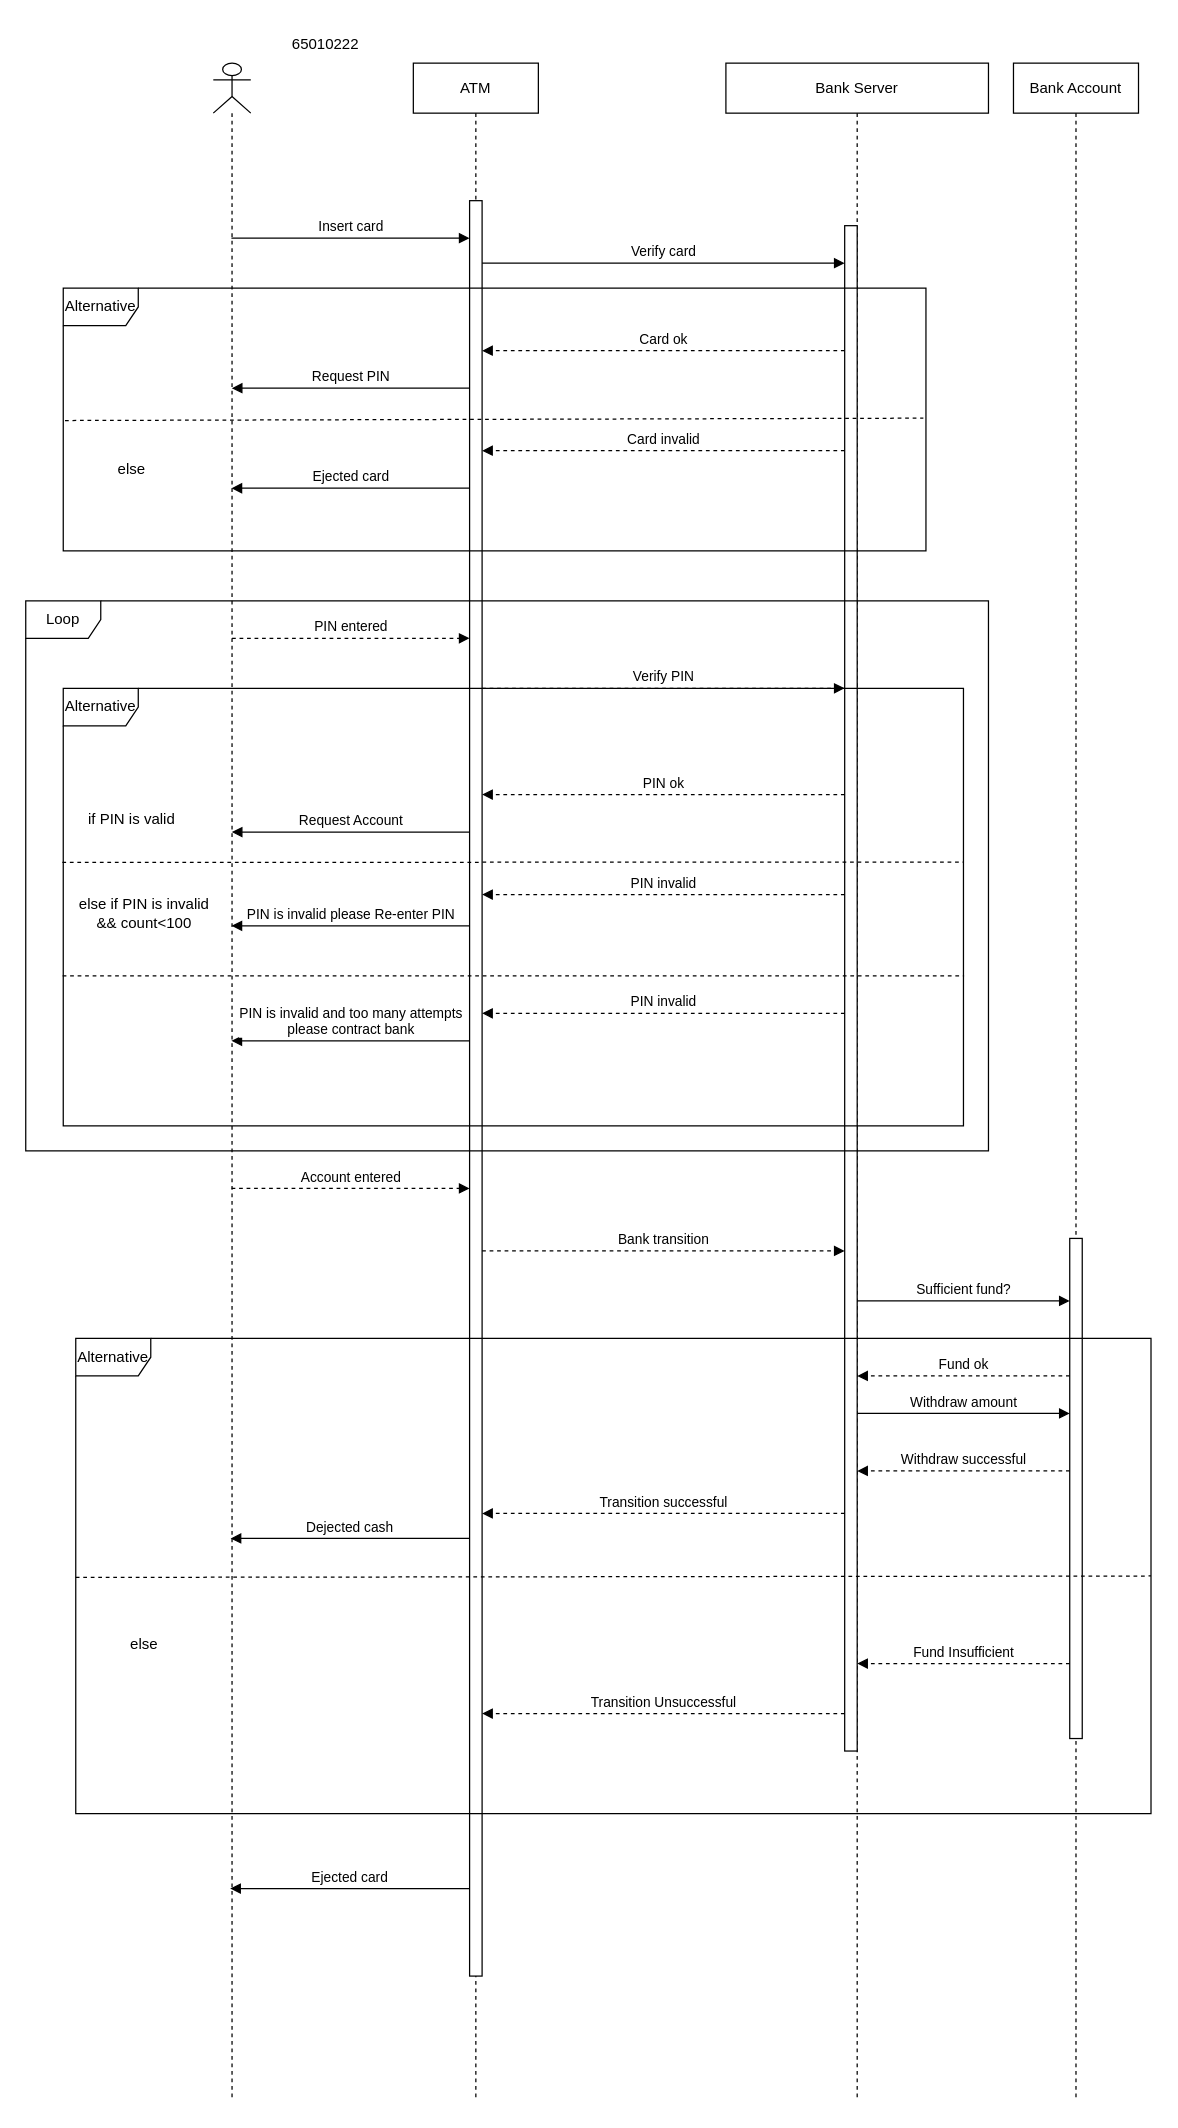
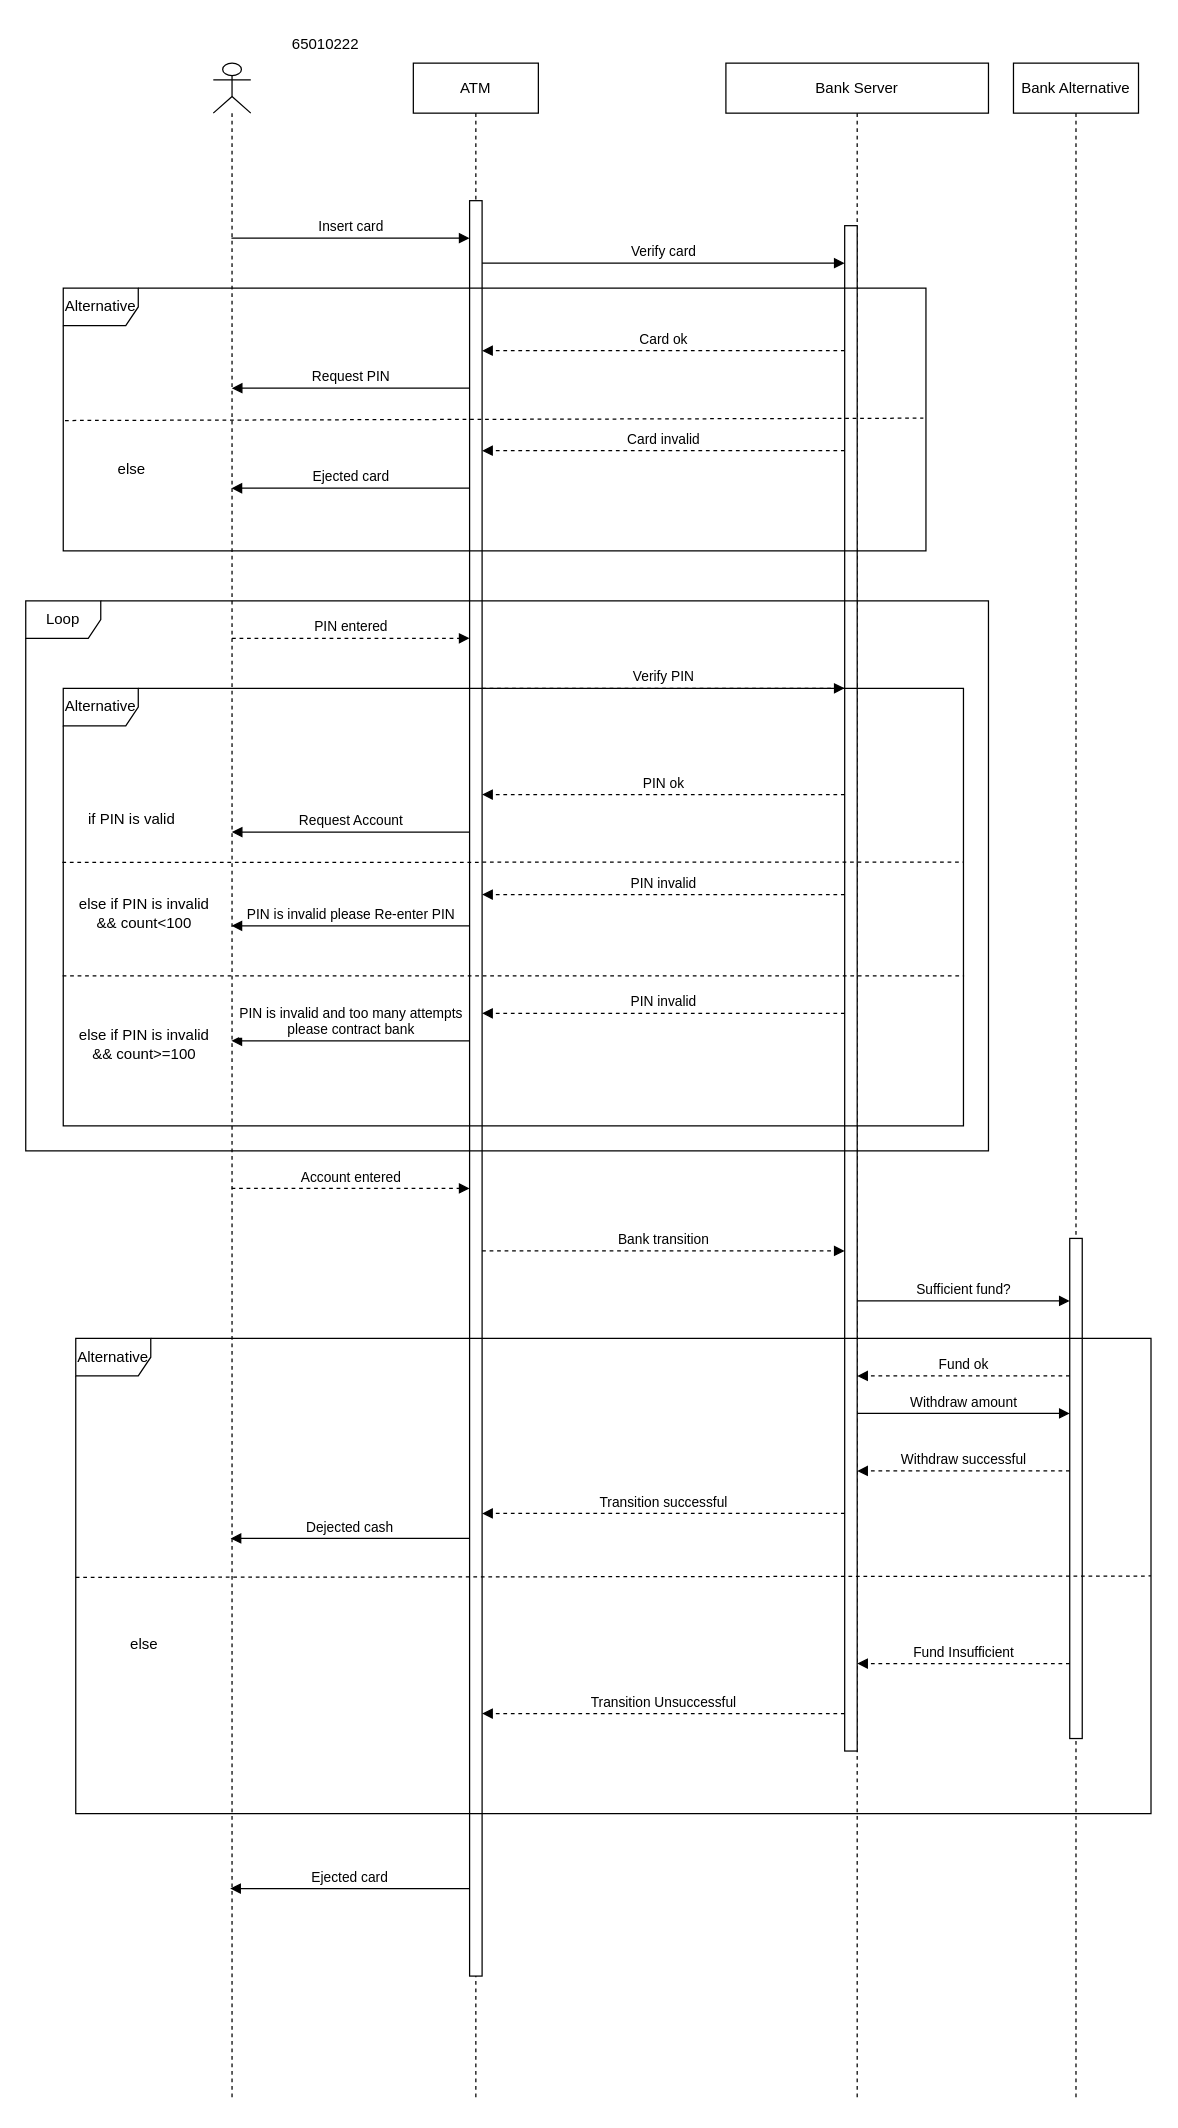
node "Bank Account": label "Bank Account" -> "Bank Alternative"
node "else if PIN is invalid && count>=100": added
